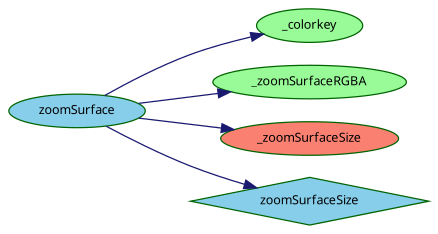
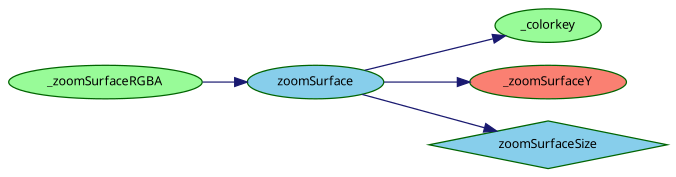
edge "zoomSurface" -> "_zoomSurfaceRGBA": reversed
node "_zoomSurfaceSize": label "_zoomSurfaceSize" -> "_zoomSurfaceY"
